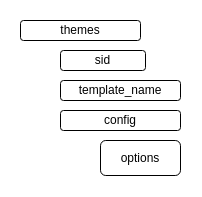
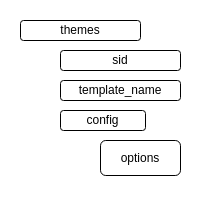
node "sid": size 85x20 -> 120x20
node "config": size 120x20 -> 85x20
